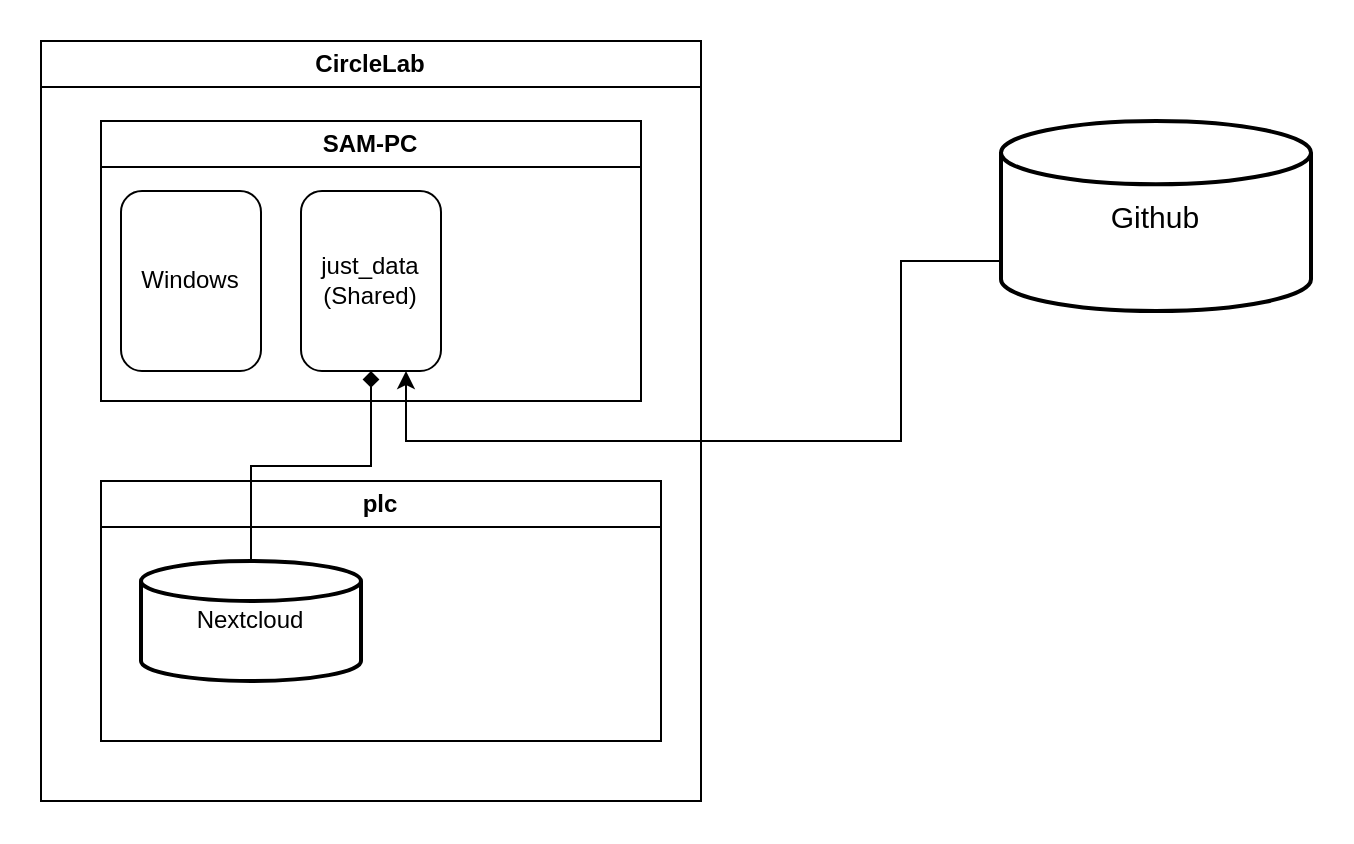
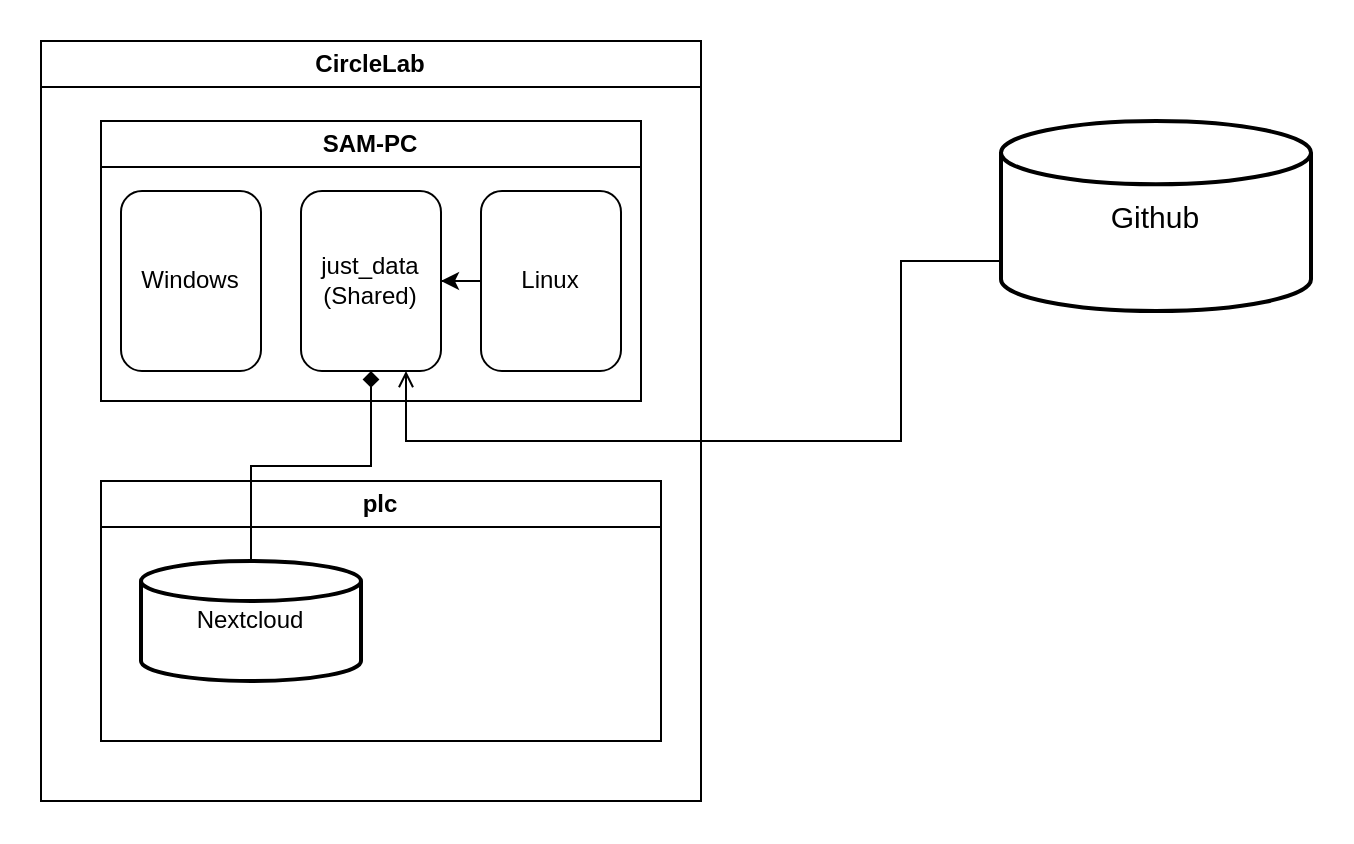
edge "Linux" -> "just_data (Shared)": added
node "Linux": added
edge "Github" -> "just_data (Shared)": arrowhead classic -> open
